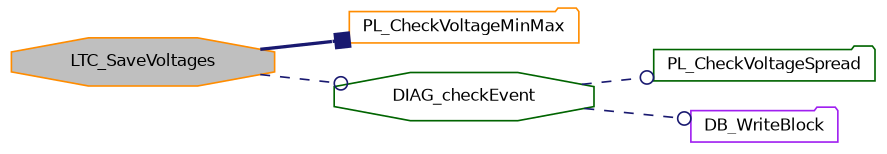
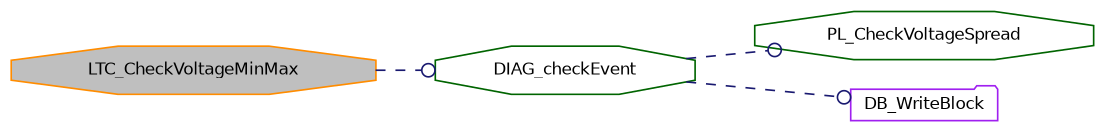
node "PL_CheckVoltageMinMax": removed
node "LTC_SaveVoltages": label "LTC_SaveVoltages" -> "LTC_CheckVoltageMinMax"
node "PL_CheckVoltageSpread": shape folder -> octagon
